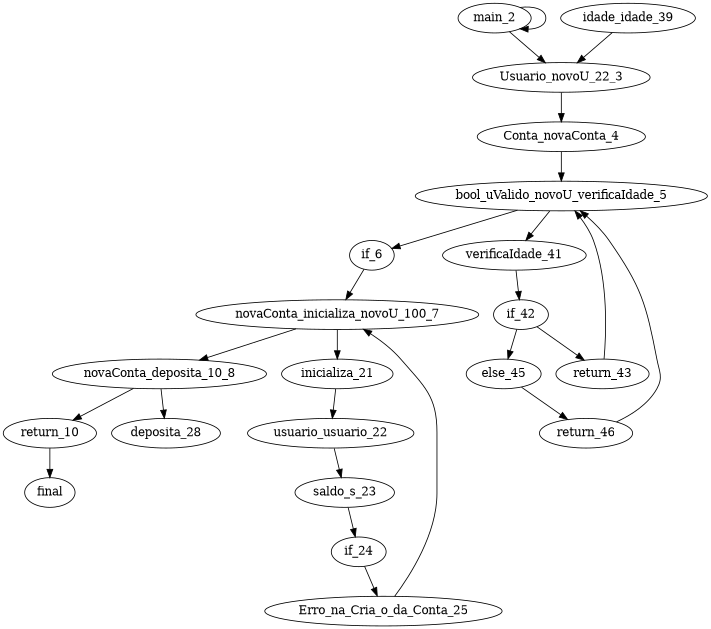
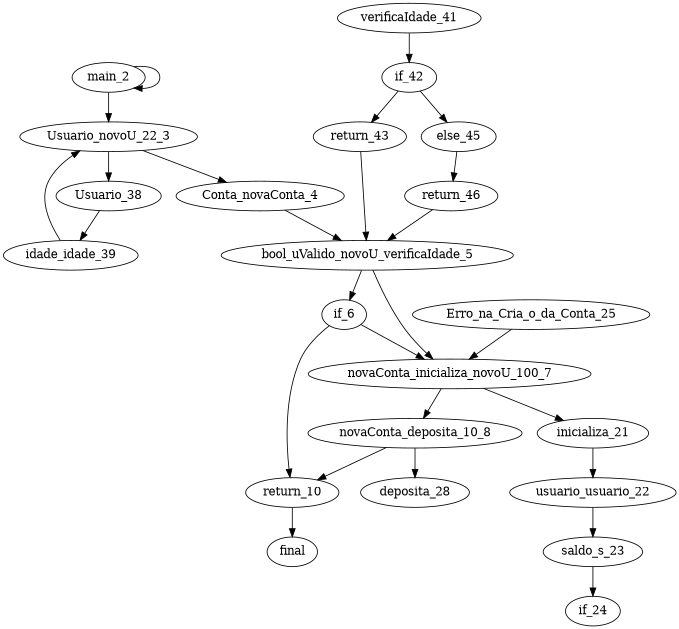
node "Usuario_38": added
edge "bool_uValido_novoU_verificaIdade_5" -> "verificaIdade_41": now "bool_uValido_novoU_verificaIdade_5" -> "novaConta_inicializa_novoU_100_7"
edge "if_6" -> "return_10": added
edge "if_24" -> "Erro_na_Cria_o_da_Conta_25": removed
